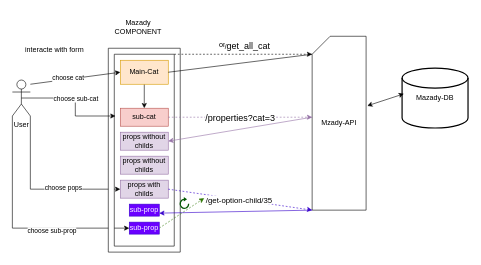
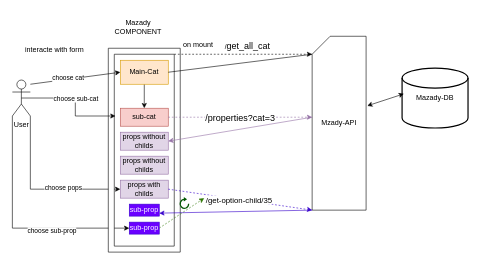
node "on mount": moved (234, 45) -> (198, 45)
